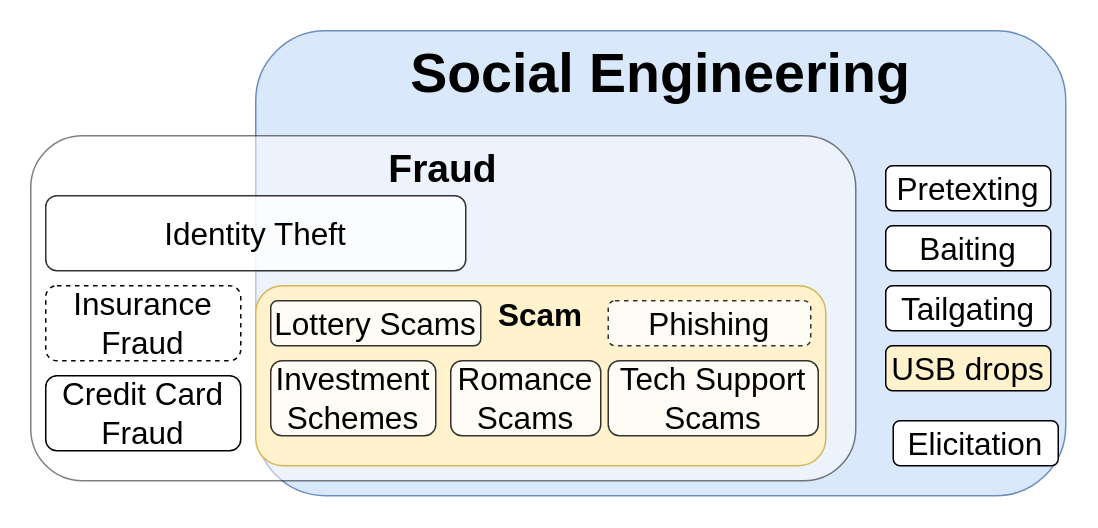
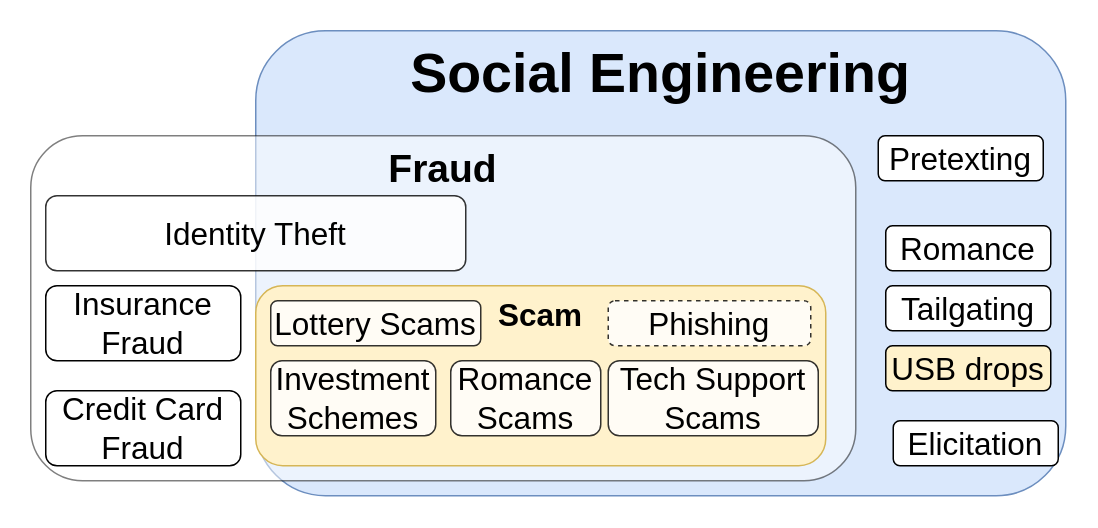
node "Pretexting": moved (968, 188) -> (961, 158)
node "Baiting": label "Baiting" -> "Romance"
node "Insurance Fraud": style dashed -> solid
node "Credit Card Fraud": moved (143, 413) -> (143, 428)
